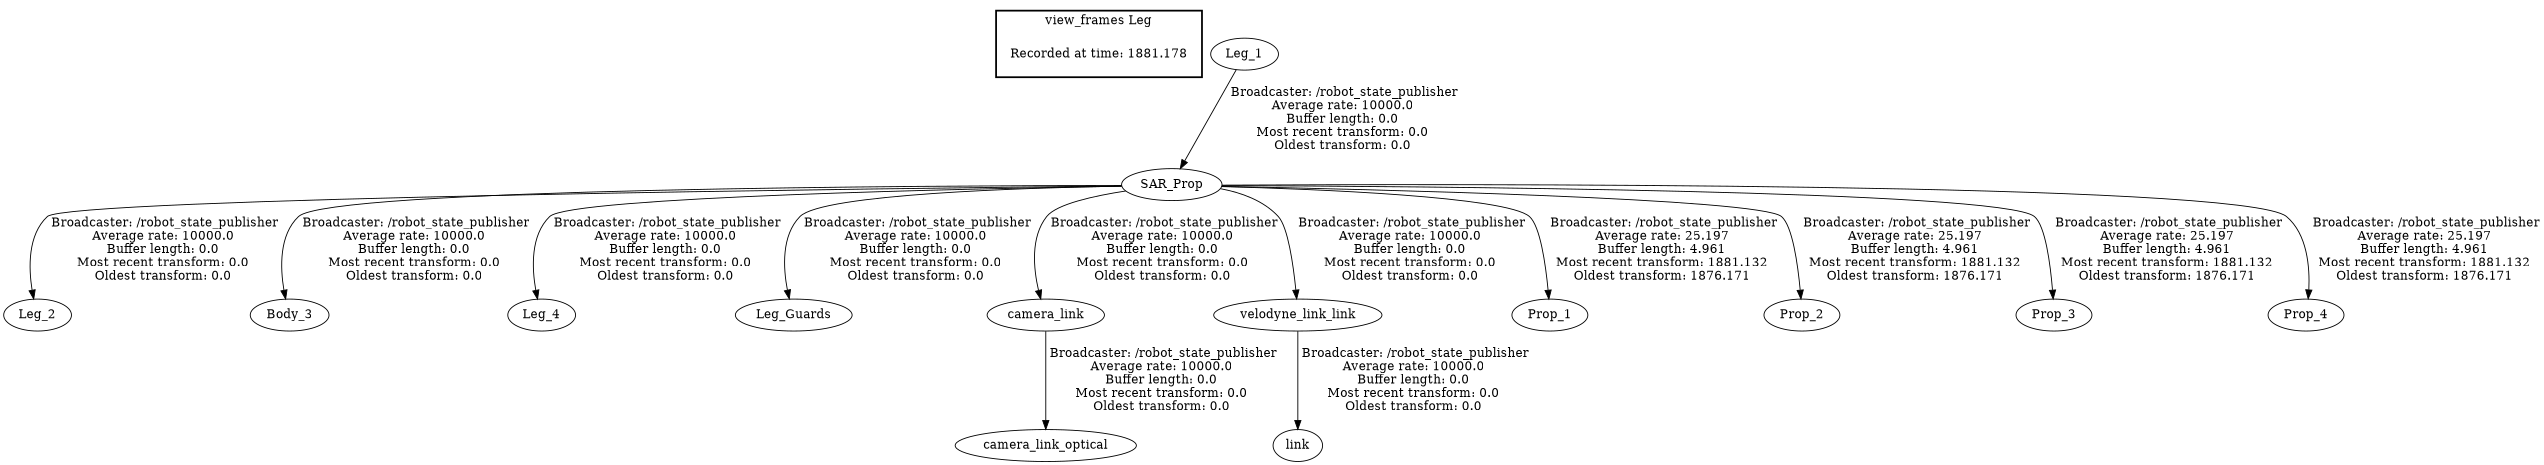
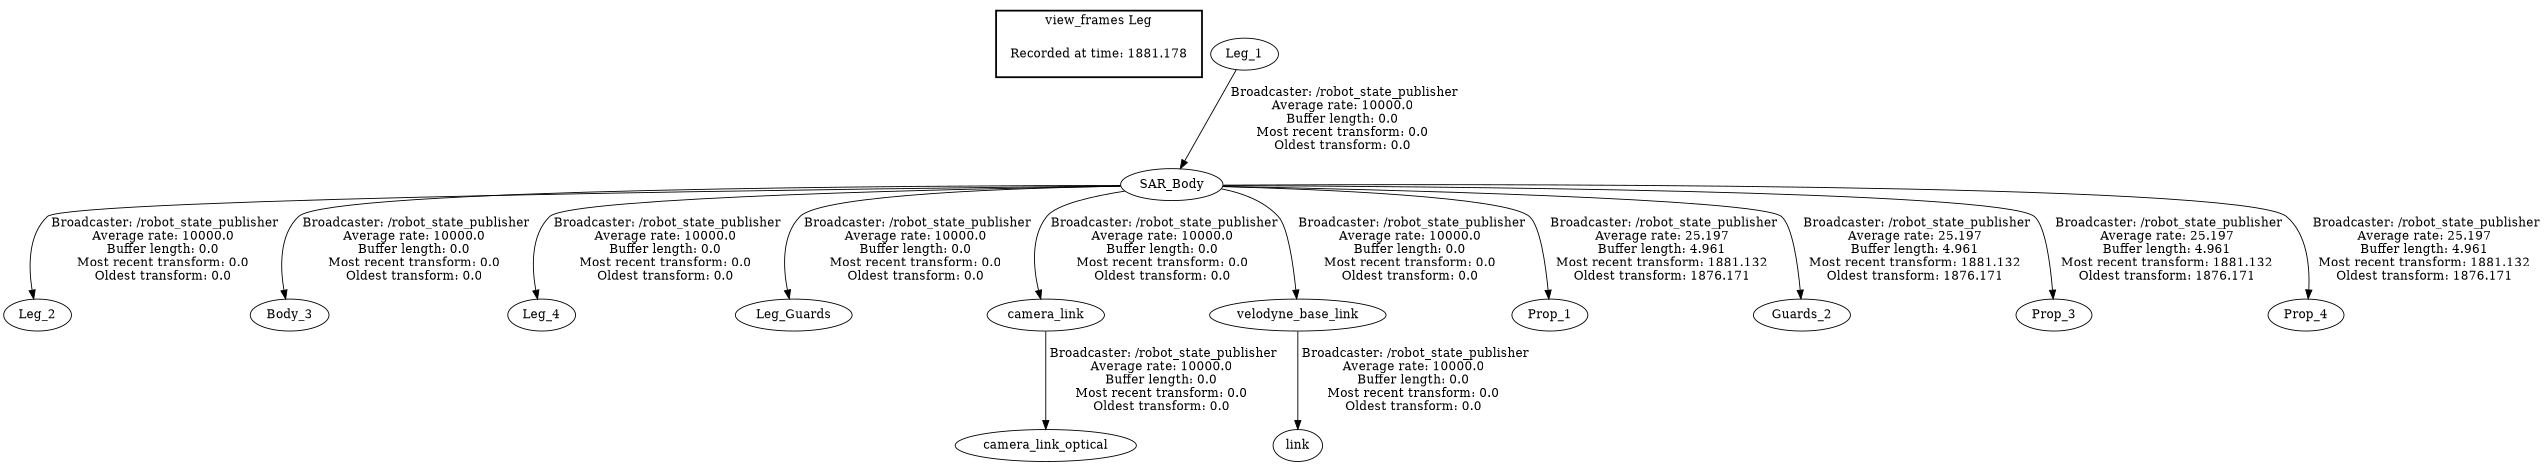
node "SAR_Prop": label "SAR_Prop" -> "SAR_Body"
node "velodyne_link_link": label "velodyne_link_link" -> "velodyne_base_link"
node "Prop_2": label "Prop_2" -> "Guards_2"
